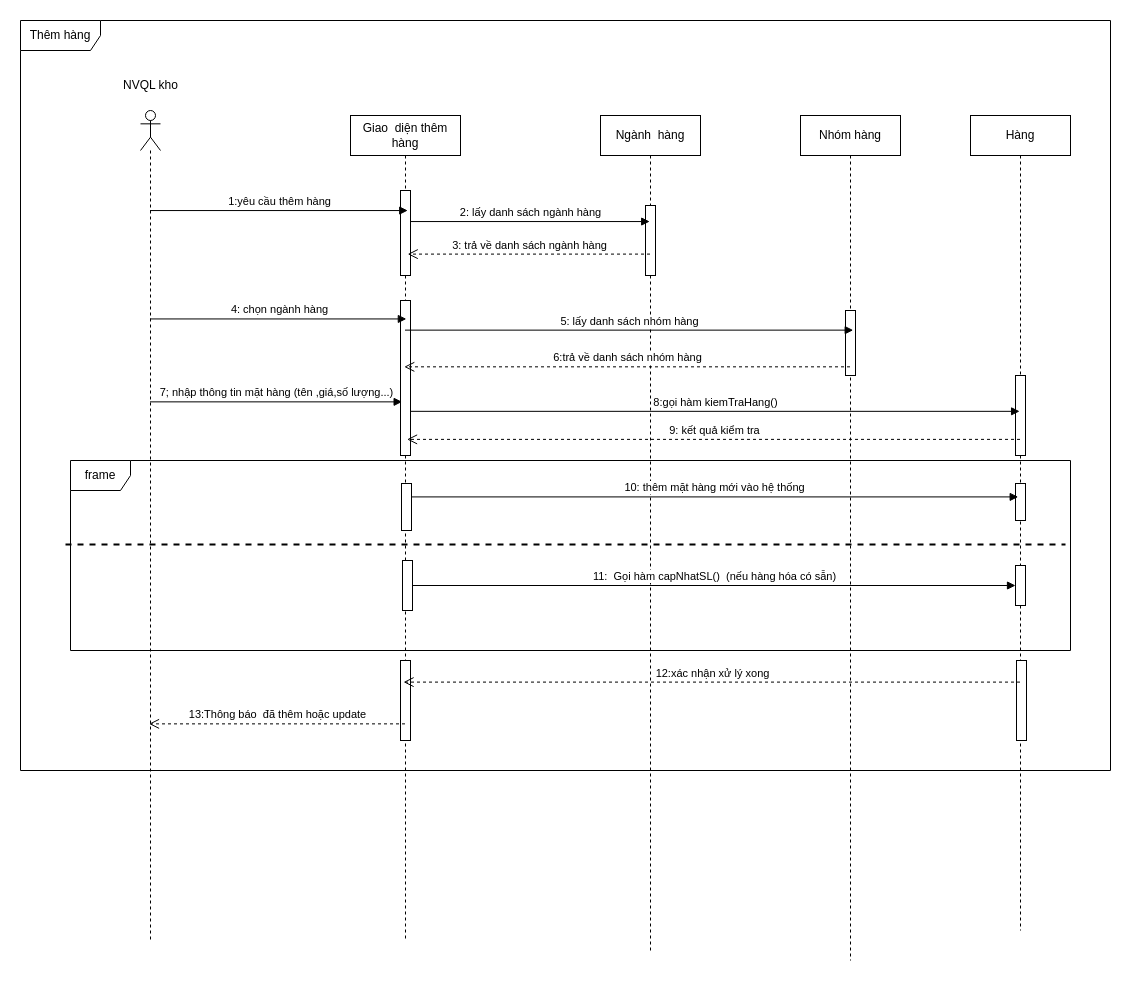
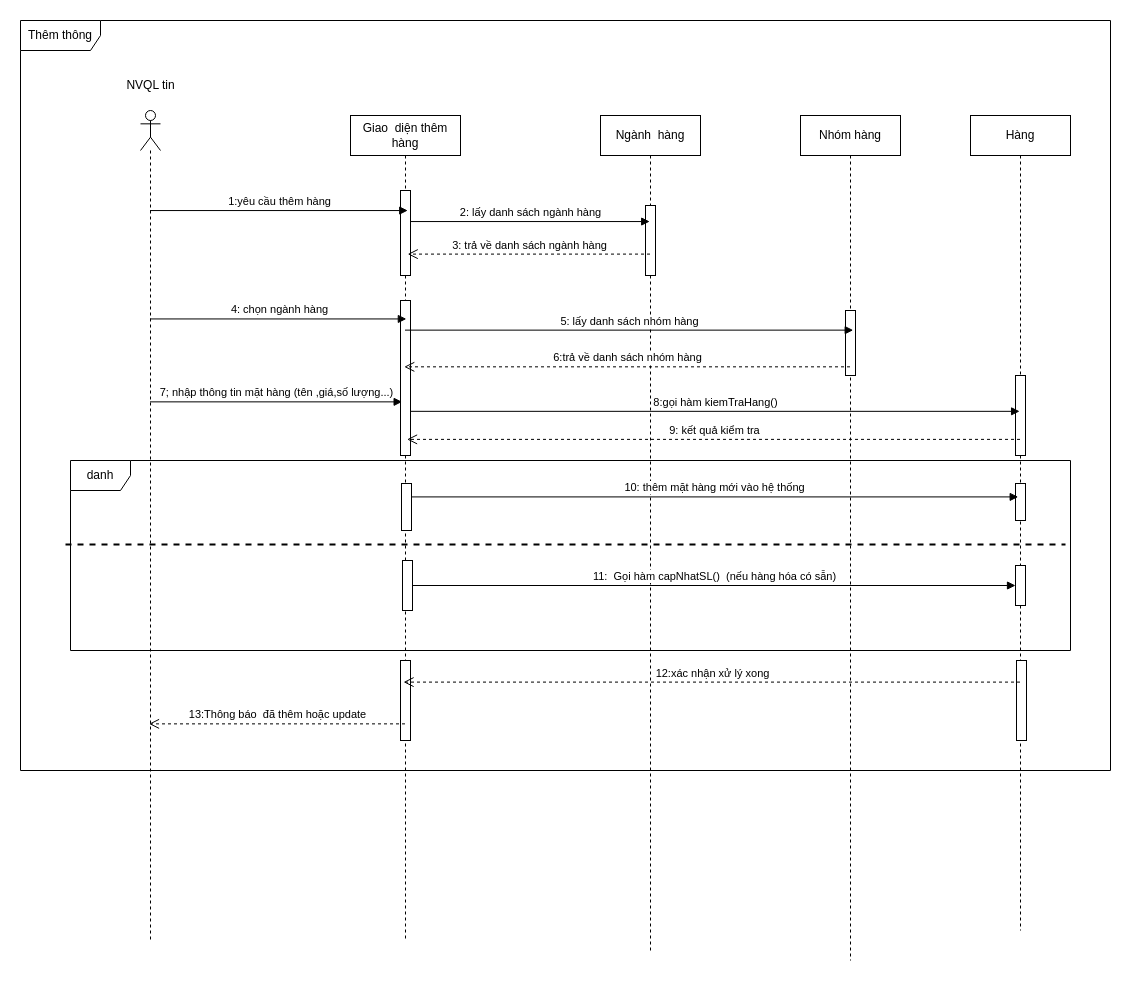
node "Thêm hàng": label "Thêm hàng" -> "Thêm thông"
node "NVQL kho": label "NVQL kho" -> "NVQL tin"
node "frame": label "frame" -> "danh"
